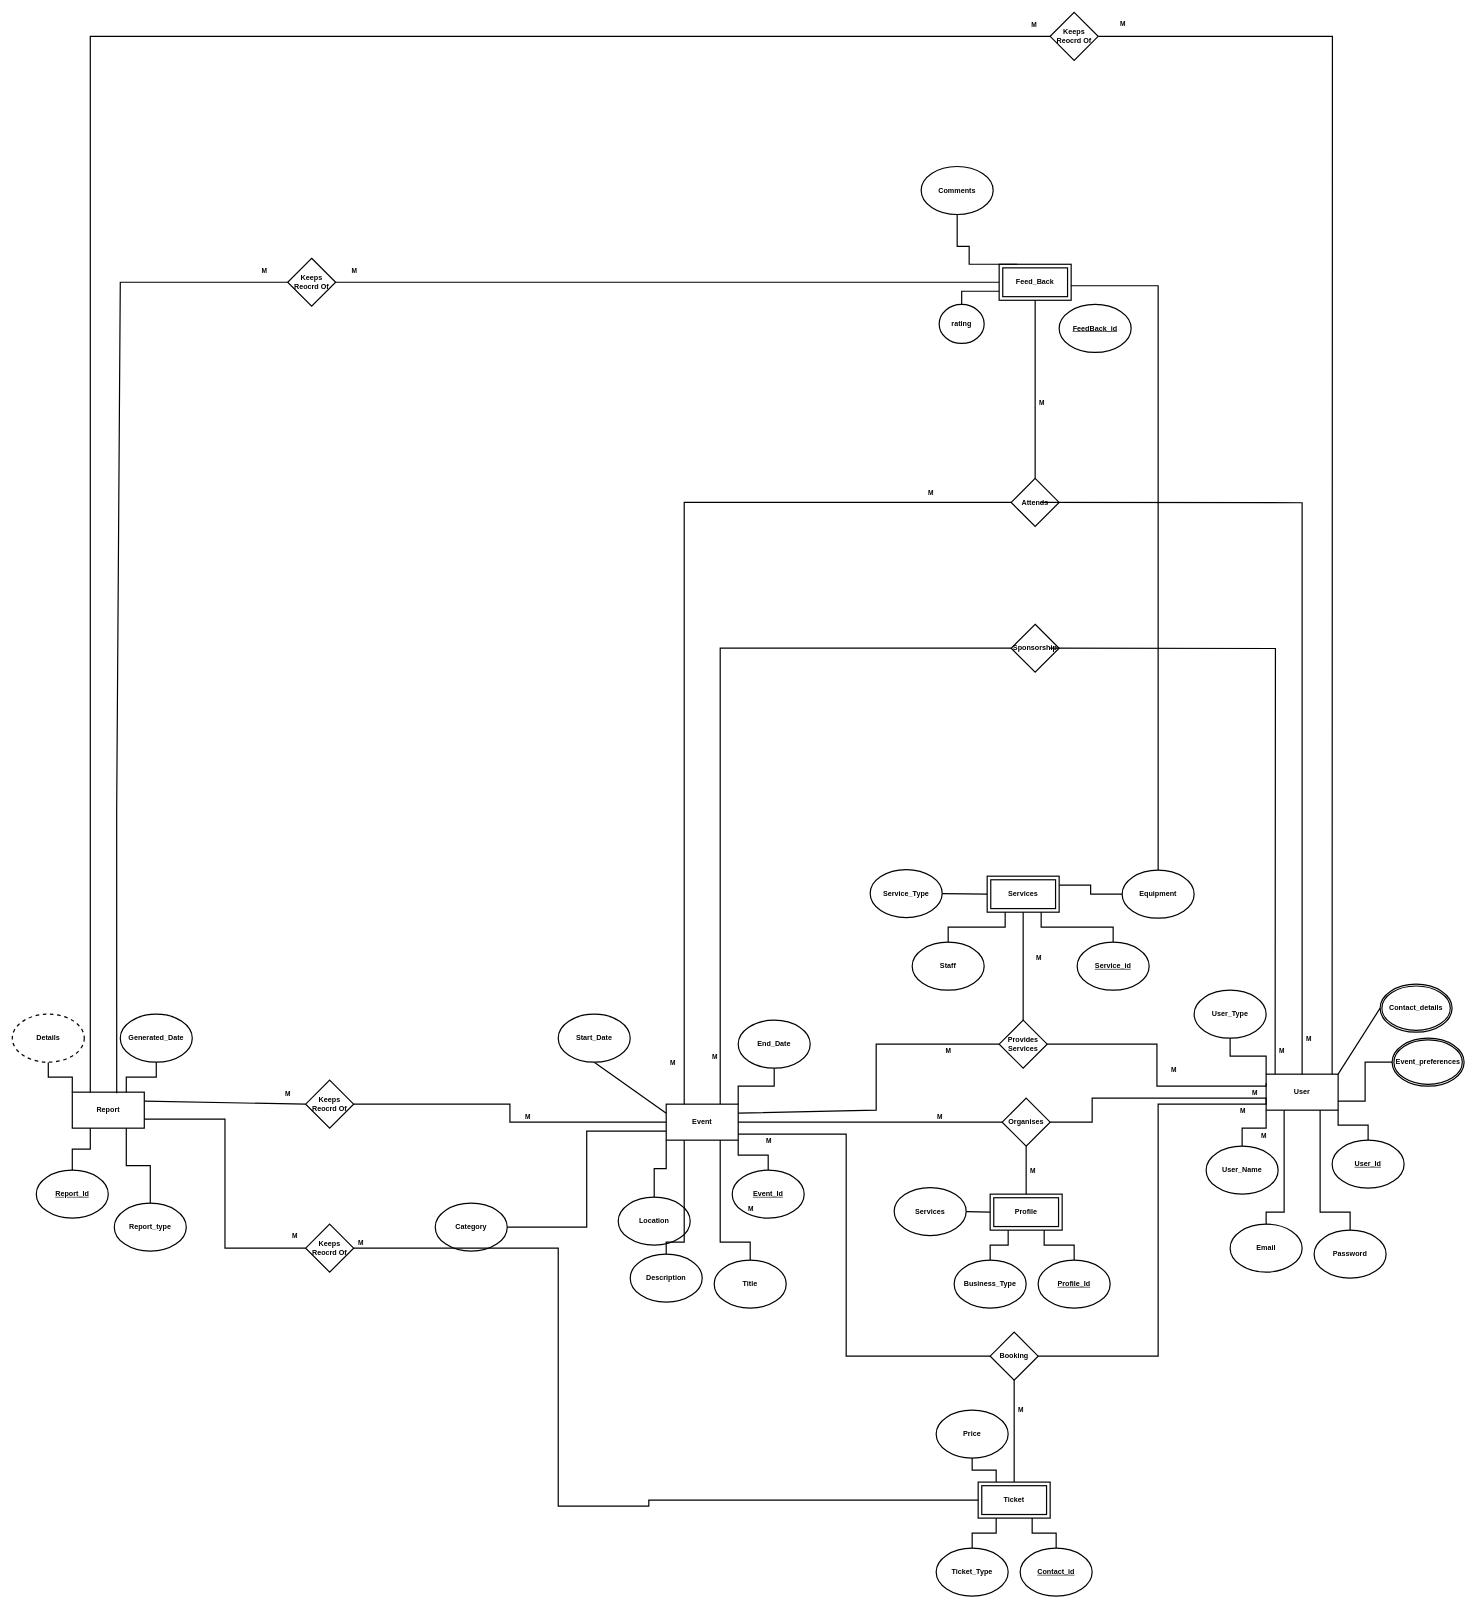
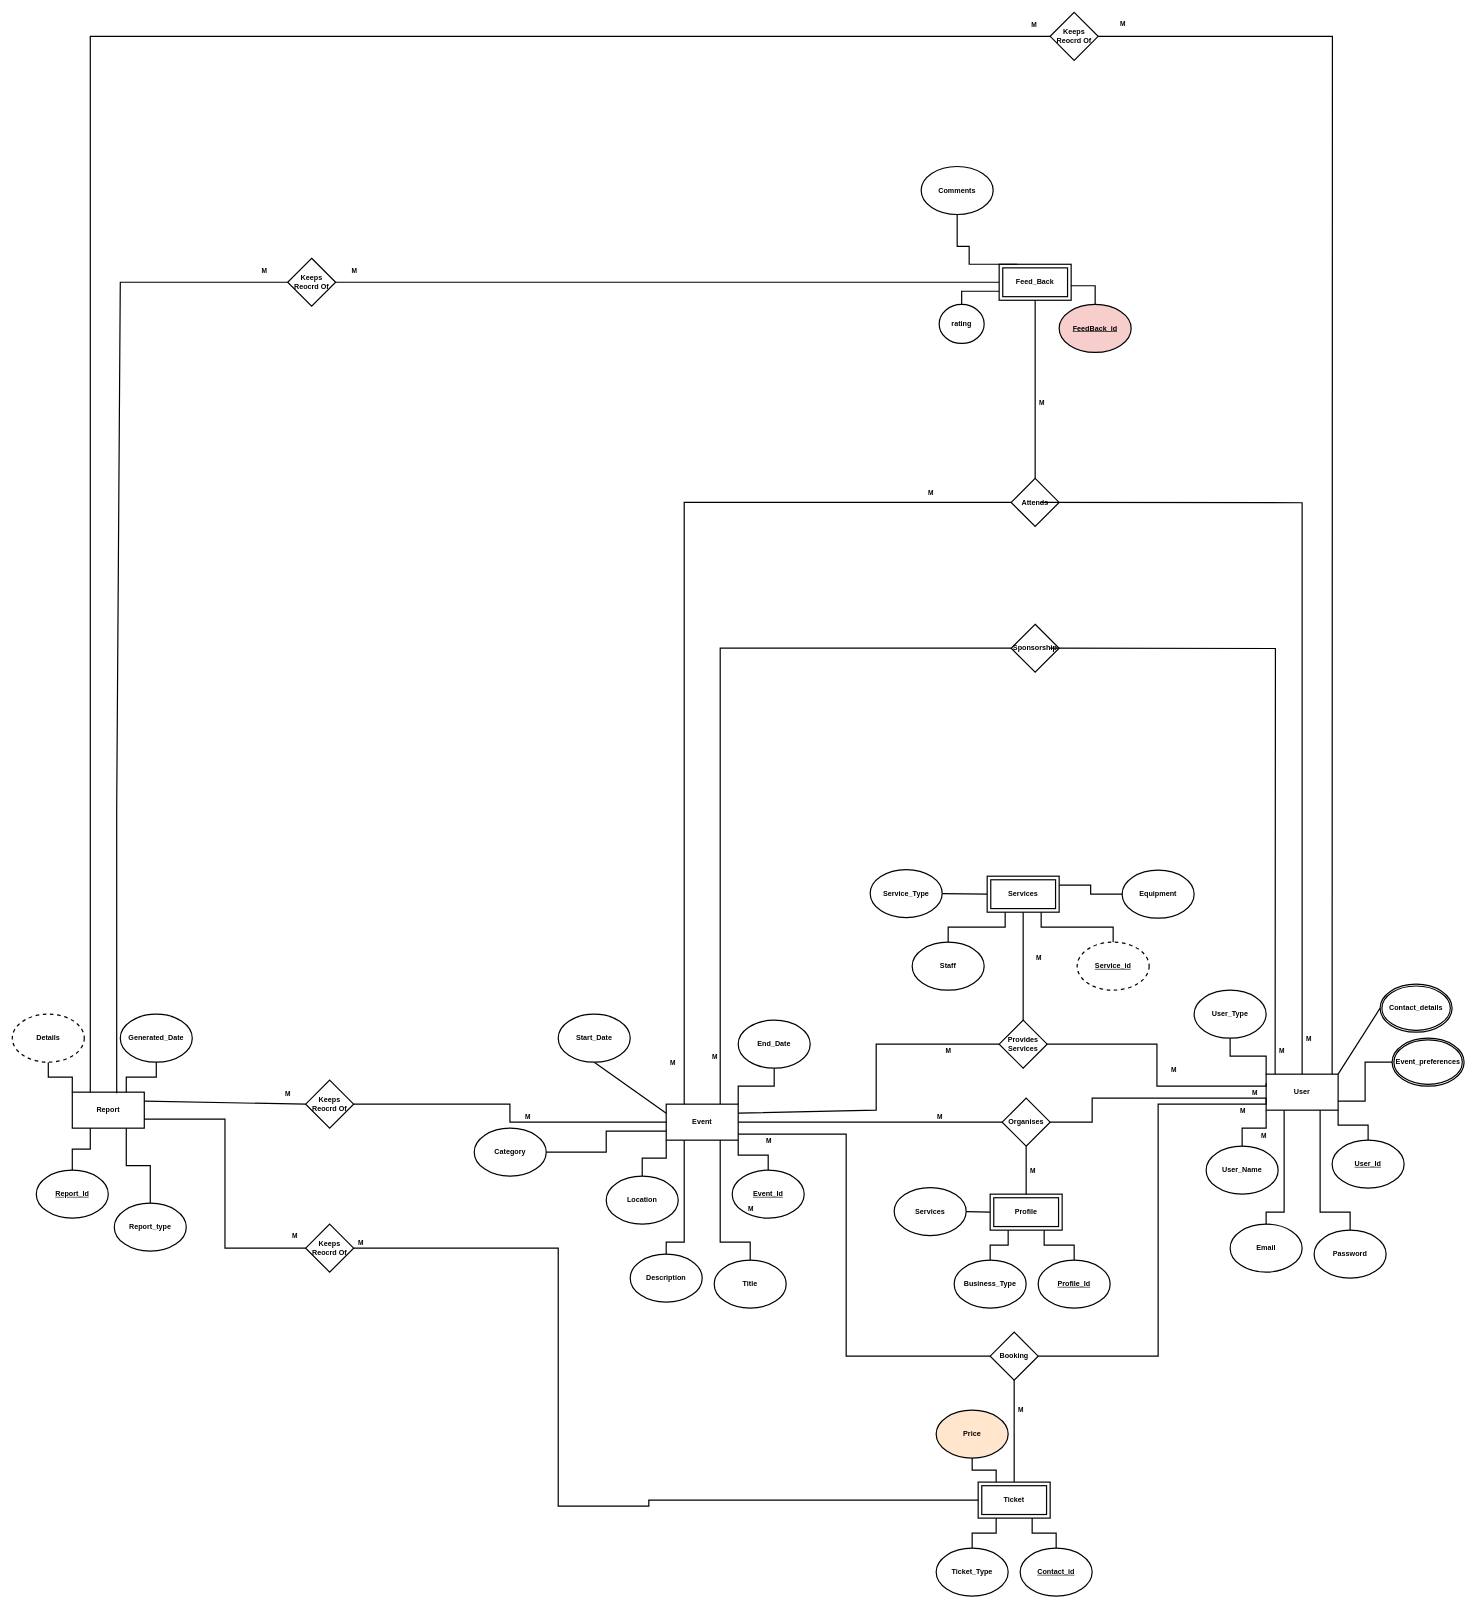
node "FeedBack_id": fillcolor #ffffff -> #f8cecc
edge "Feed_Back" -- "Equipment": now "Feed_Back" -- "FeedBack_id"
node "Service_id": style solid -> dashed
node "Location": moved (654, 1221) -> (642, 1200)
node "Category": moved (471, 1227) -> (510, 1152)
node "Price": fillcolor #ffffff -> #ffe6cc
